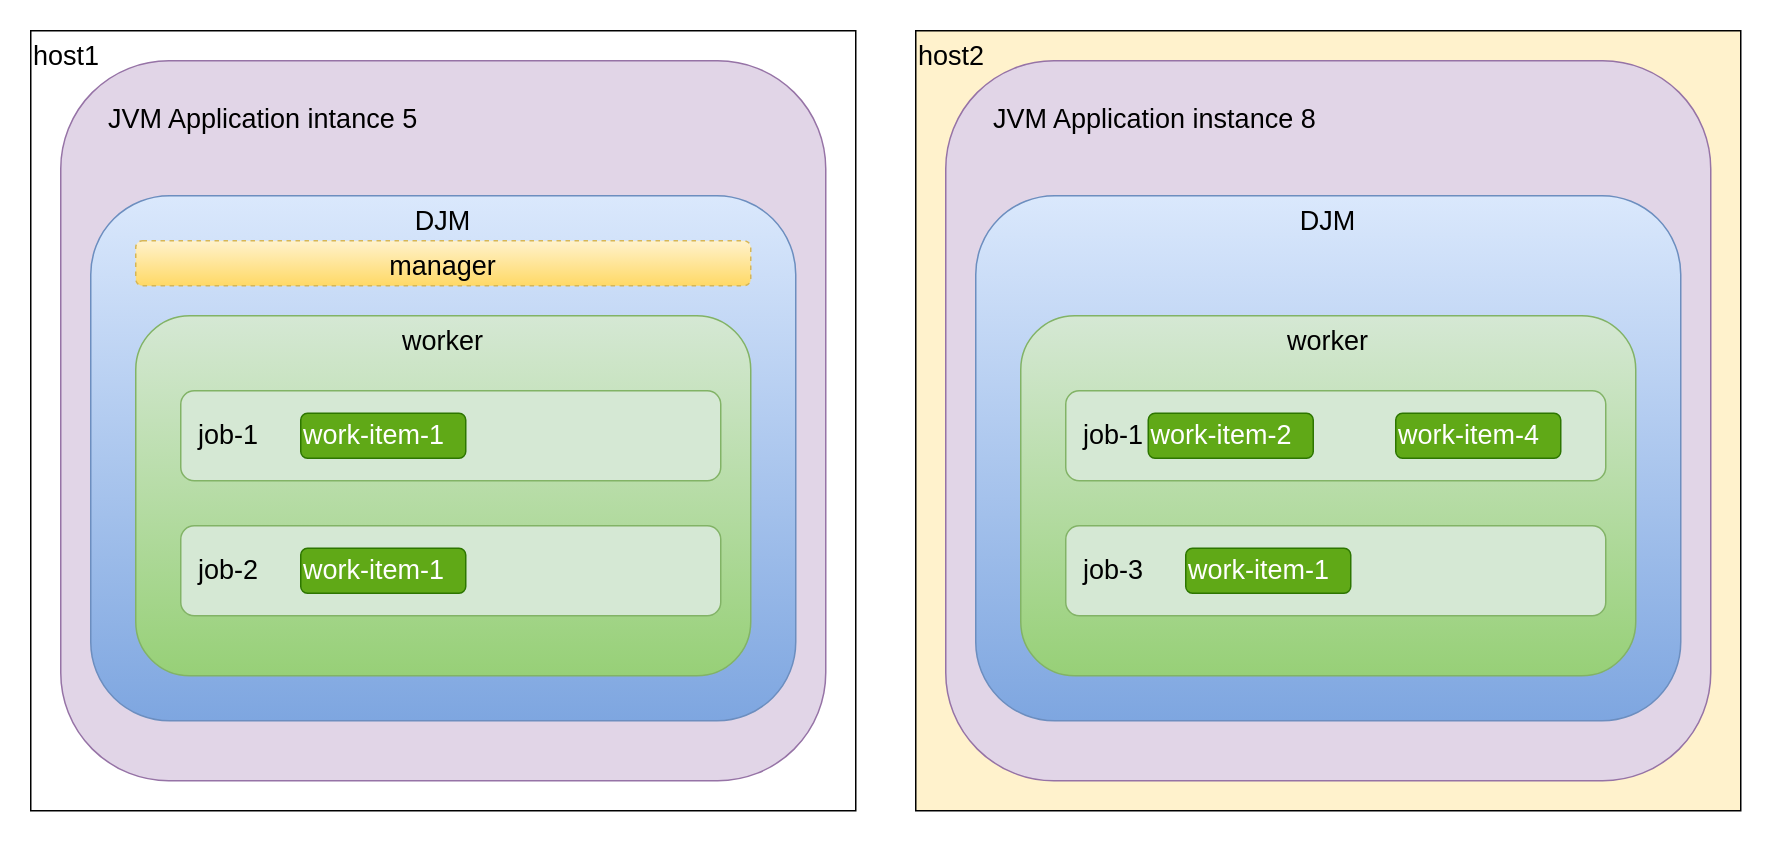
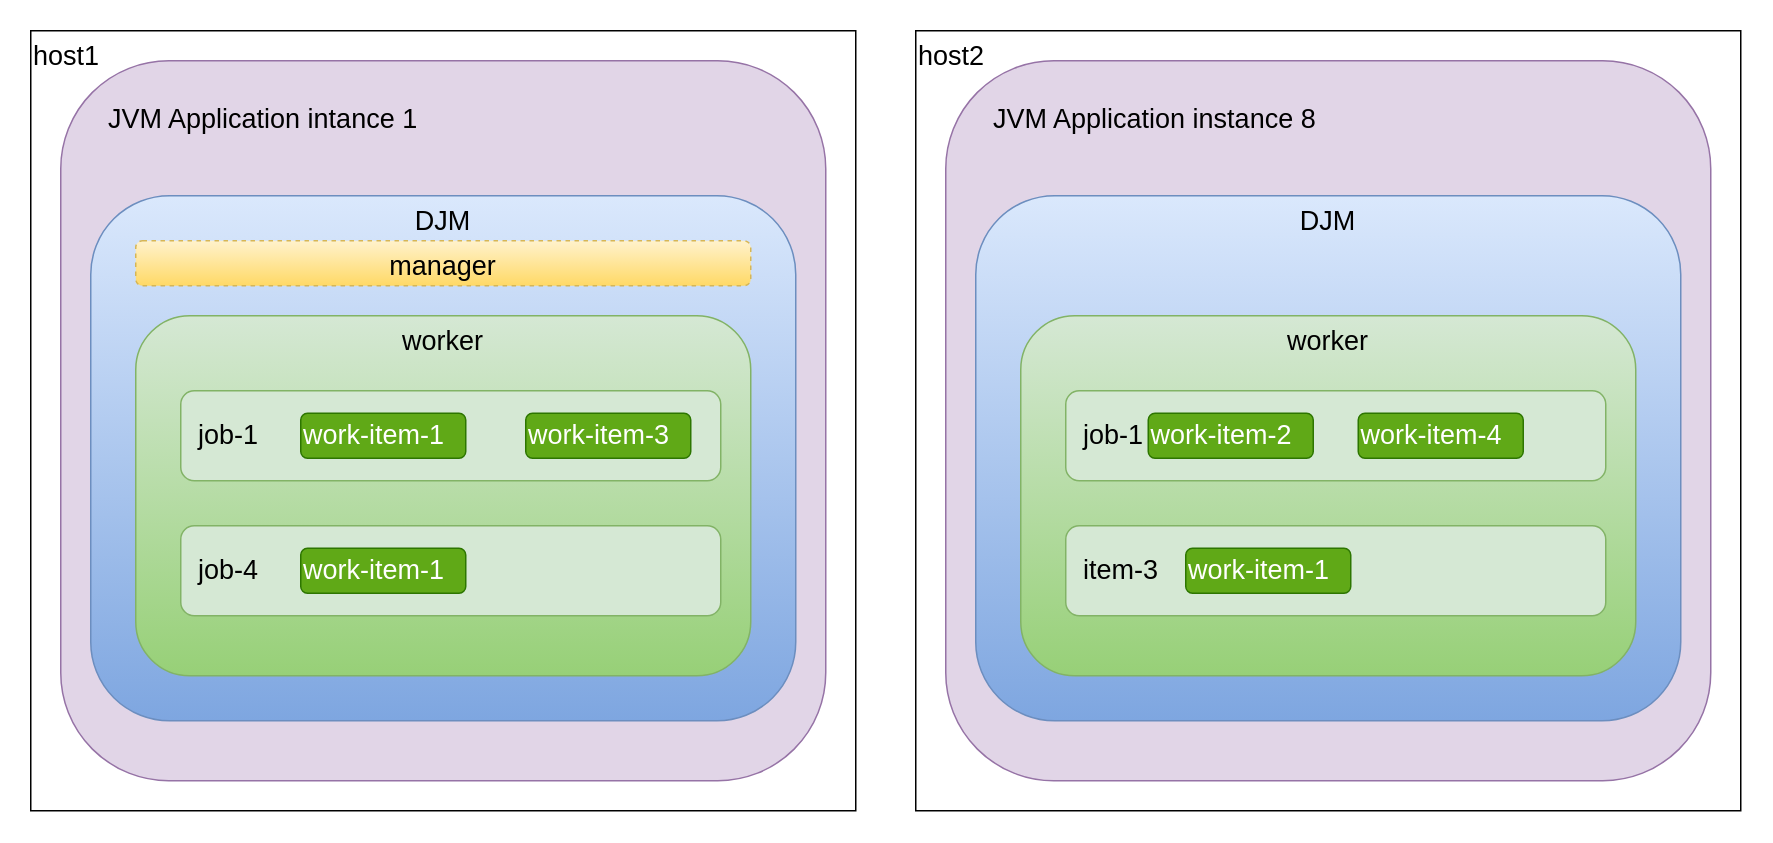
node "host2": fillcolor #fff2cc -> #ffffff
node "JVM Application intance 5": label "JVM Application intance 5" -> "JVM Application intance 1"
node "work-item-3": added
node "work-item-4": moved (1478, 436) -> (1441, 436)
node "job-2": label "job-2" -> "job-4"
node "job-3": label "job-3" -> "item-3"
